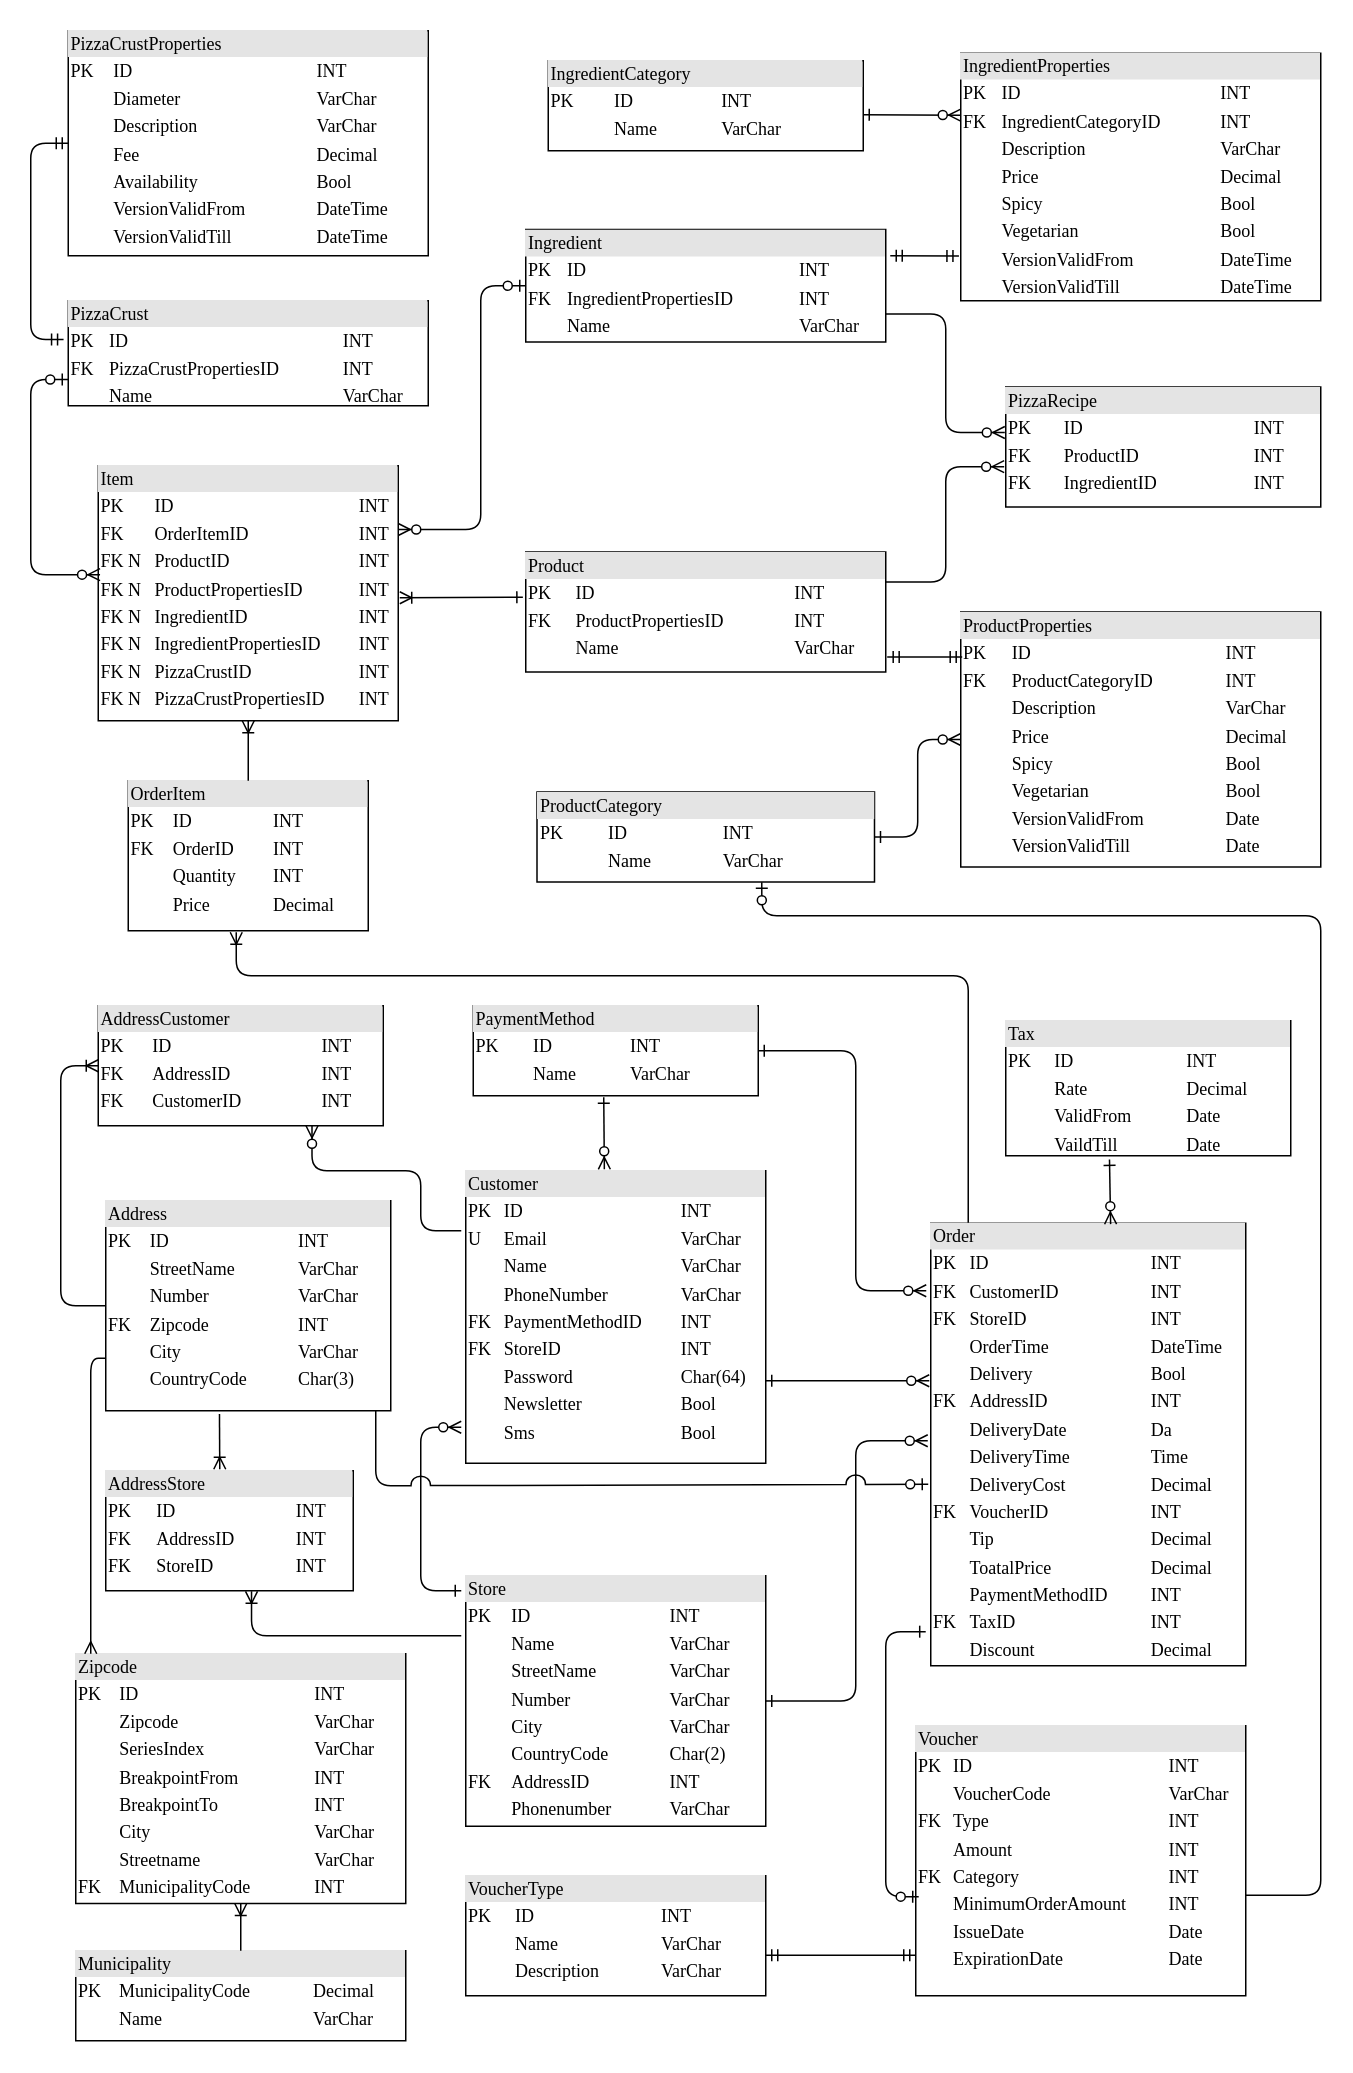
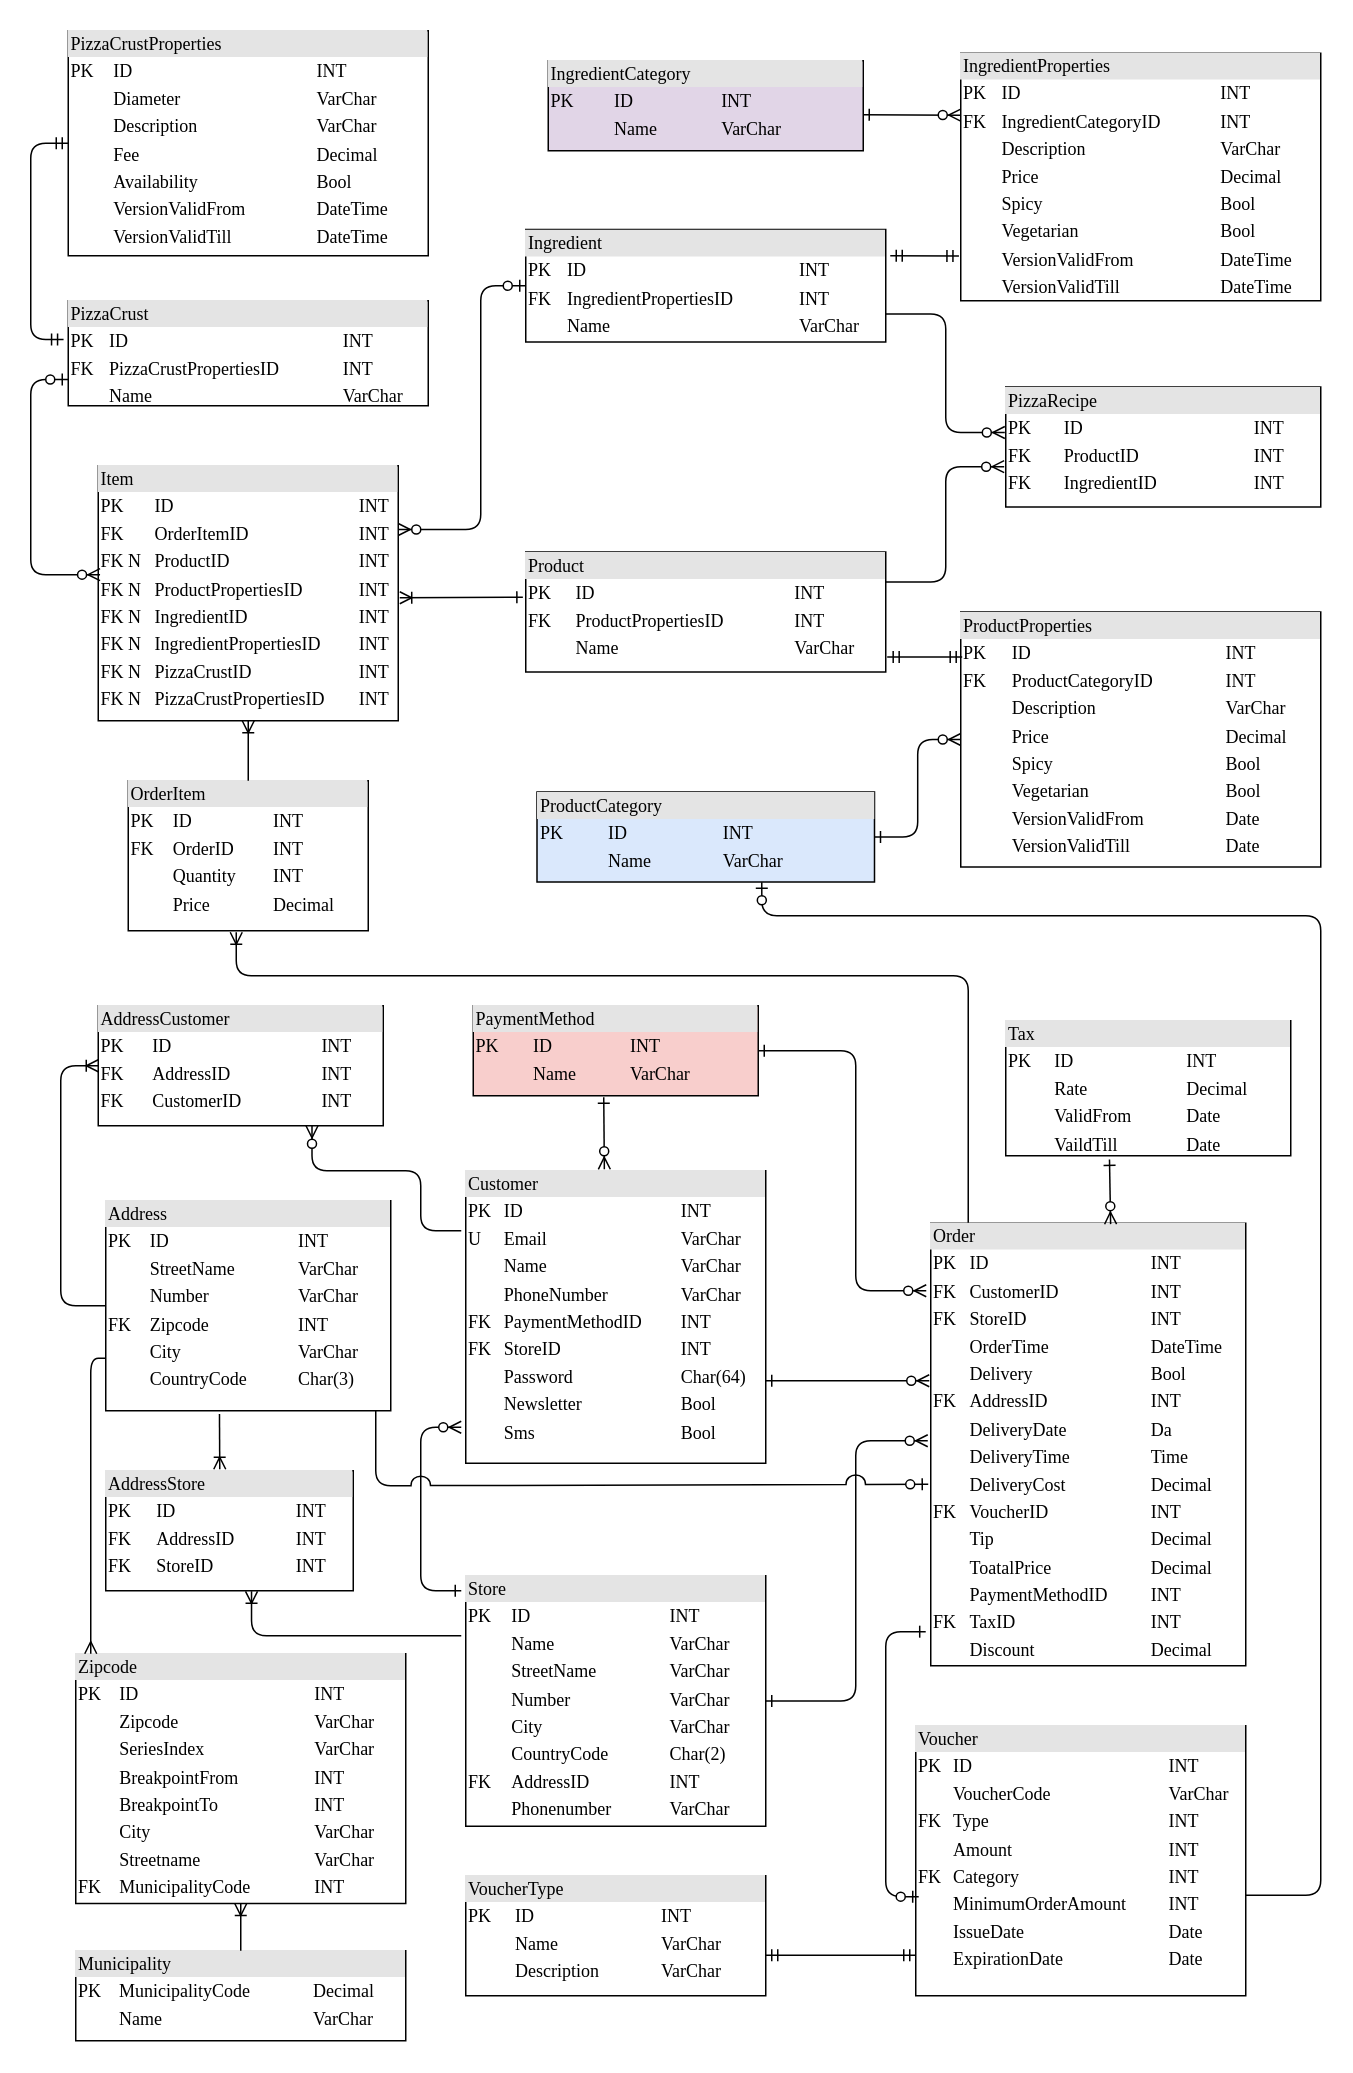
node "IngredientCategory PK ID INT Name VarChar": fillcolor #ffffff -> #e1d5e7
node "ProductCategory PK ID INT Name VarChar": fillcolor #ffffff -> #dae8fc
node "PaymentMethod PK ID INT Name VarChar": fillcolor #ffffff -> #f8cecc
